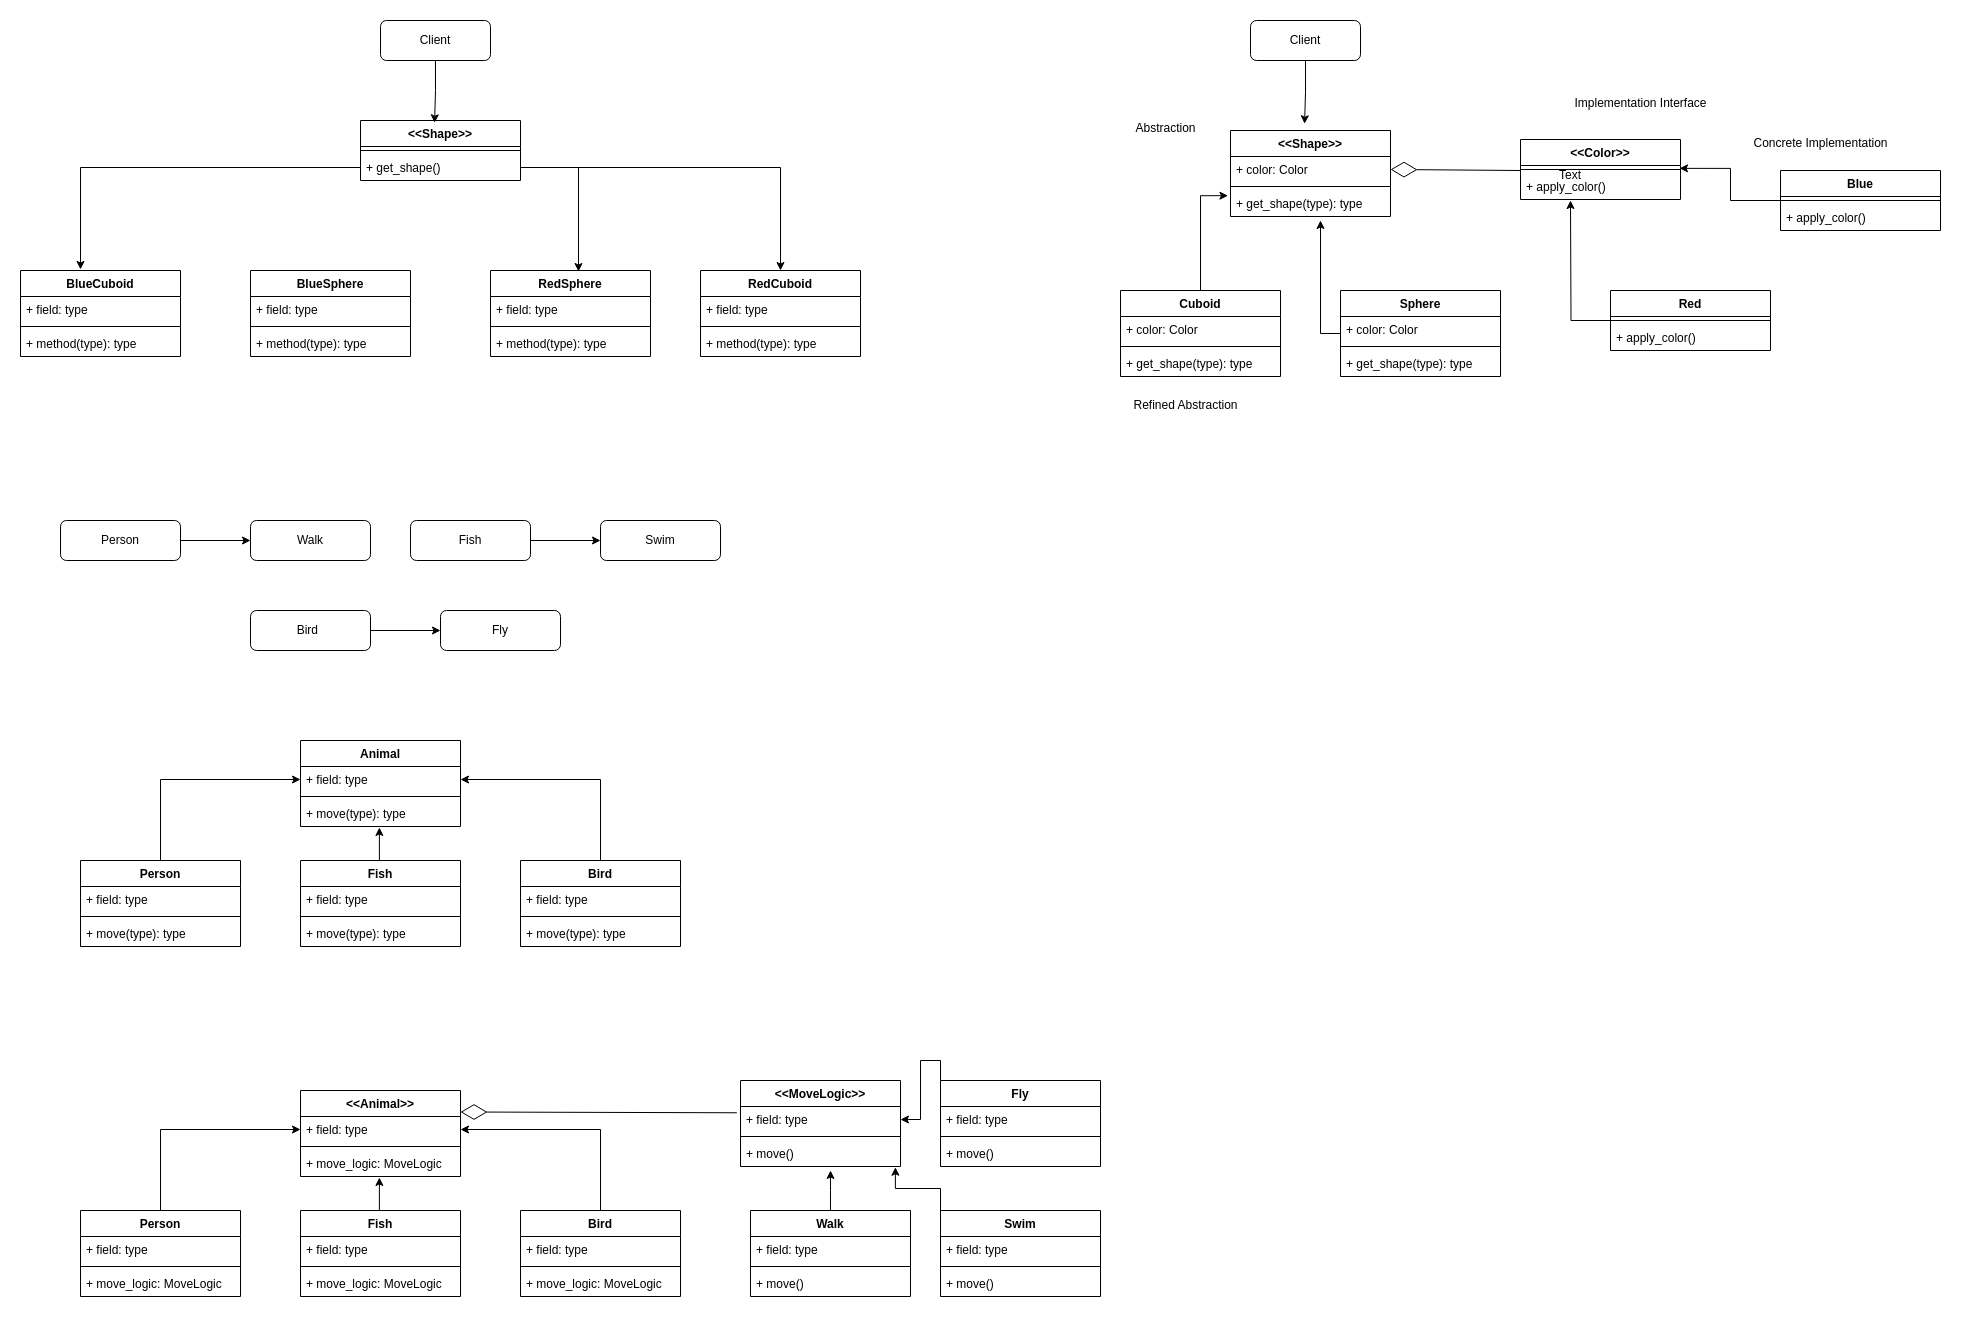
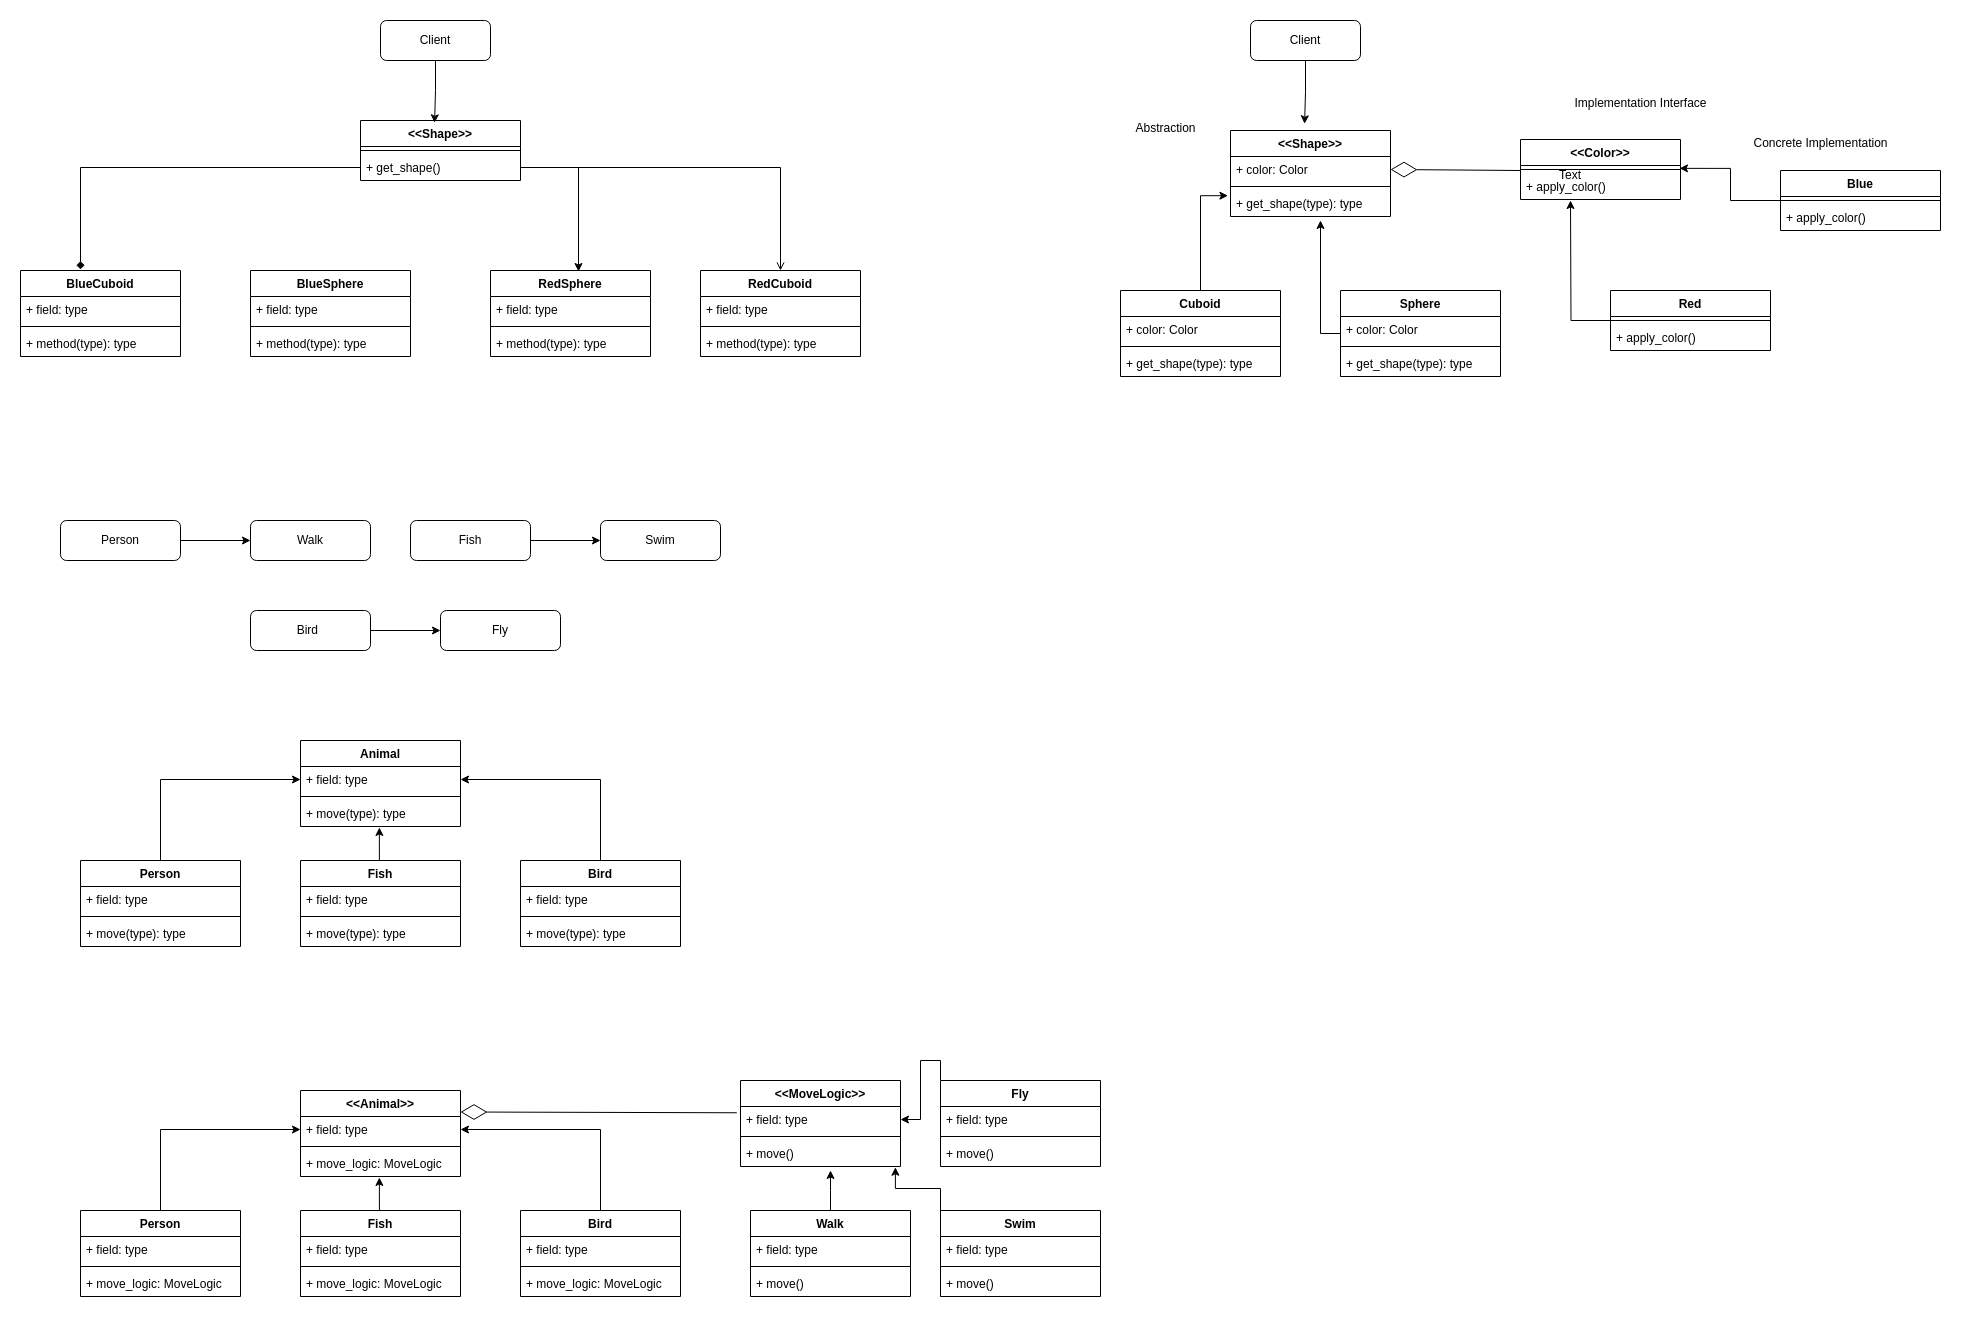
edge "+ get_shape()" -> "BlueCuboid": arrowhead classic -> diamond
edge "+ get_shape()" -> "RedCuboid": arrowhead classic -> open
node "Refined Abstraction": removed
